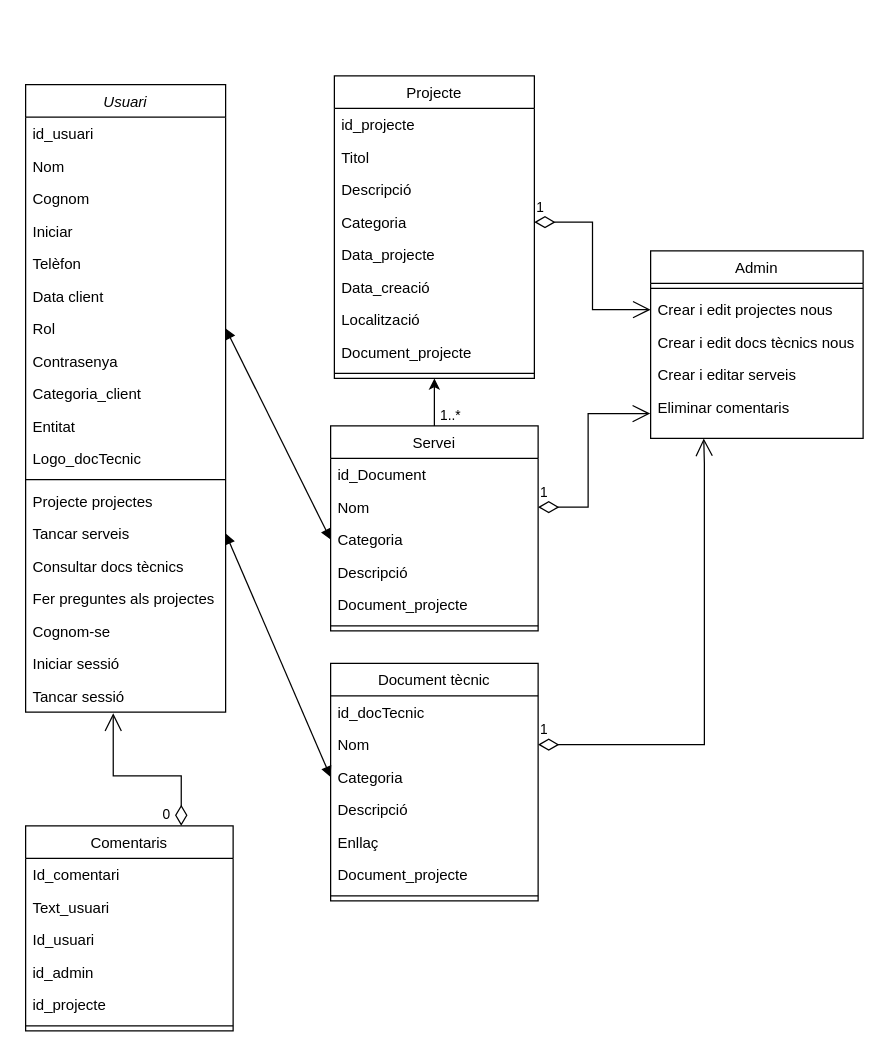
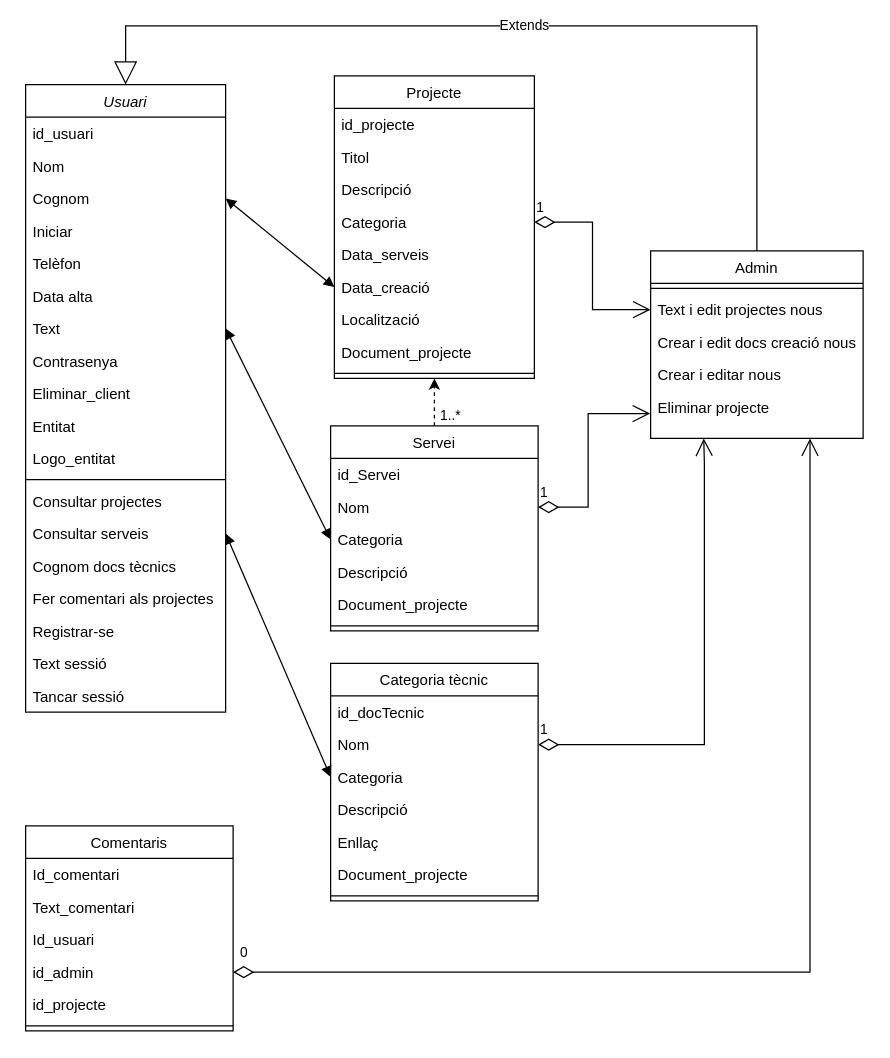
edge "Admin" -> "Usuari": added, label "Extends"
edge "Cognom" -- "Data_creació": added
node "Data_projecte": label "Data_projecte" -> "Data_serveis"
node "Data client": label "Data client" -> "Data alta"
node "Crear i edit projectes nous": label "Crear i edit projectes nous" -> "Text i edit projectes nous"
node "Rol": label "Rol" -> "Text"
node "Crear i edit docs tècnics nous": label "Crear i edit docs tècnics nous" -> "Crear i edit docs creació nous"
node "Crear i editar serveis": label "Crear i editar serveis" -> "Crear i editar nous"
node "Categoria_client": label "Categoria_client" -> "Eliminar_client"
edge "Servei" -> "Projecte": style solid -> dashed
node "Eliminar comentaris": label "Eliminar comentaris" -> "Eliminar projecte"
node "Logo_docTecnic": label "Logo_docTecnic" -> "Logo_entitat"
node "id_Document": label "id_Document" -> "id_Servei"
node "Projecte projectes": label "Projecte projectes" -> "Consultar projectes"
node "Tancar serveis": label "Tancar serveis" -> "Consultar serveis"
node "Consultar docs tècnics": label "Consultar docs tècnics" -> "Cognom docs tècnics"
node "Fer preguntes als projectes": label "Fer preguntes als projectes" -> "Fer comentari als projectes"
node "Cognom-se": label "Cognom-se" -> "Registrar-se"
node "Iniciar sessió": label "Iniciar sessió" -> "Text sessió"
node "Document tècnic": label "Document tècnic" -> "Categoria tècnic"
edge "Tancar sessió" -- "Comentaris": removed, label "0"
node "Text_usuari": label "Text_usuari" -> "Text_comentari"
edge "Admin" -- "id_admin": added, label "0"
